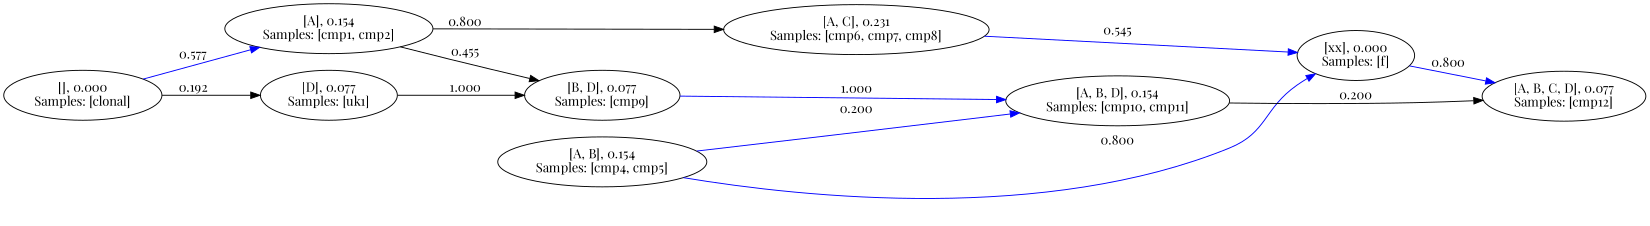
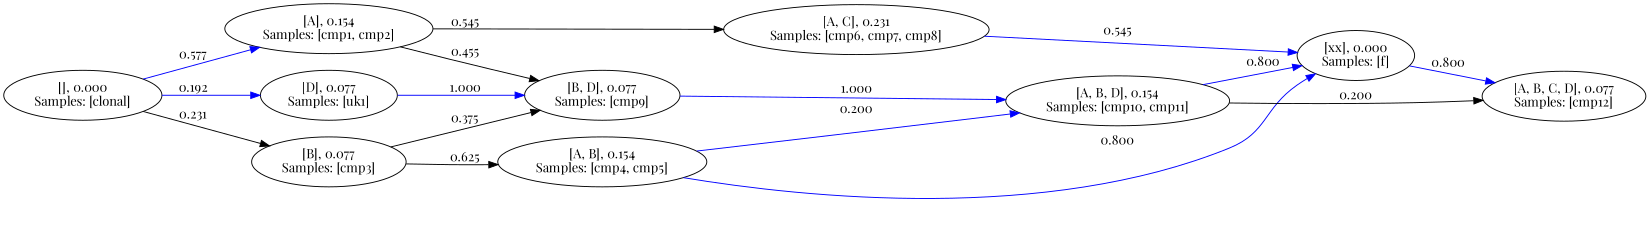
edge "[A], 0.154 Samples: [cmp1, cmp2]" -> "[A, C], 0.231 Samples: [cmp6, cmp7, cmp8]": label "0.800" -> "0.545"
edge "[A, B, D], 0.154 Samples: [cmp10, cmp11]" -> "[xx], 0.000 Samples: [f]": added, label "0.800"
edge "[], 0.000 Samples: [clonal]" -> "[D], 0.077 Samples: [uk1]": color black -> blue
edge "[D], 0.077 Samples: [uk1]" -> "[B, D], 0.077 Samples: [cmp9]": color black -> blue
node "[B], 0.077 Samples: [cmp3]": added
